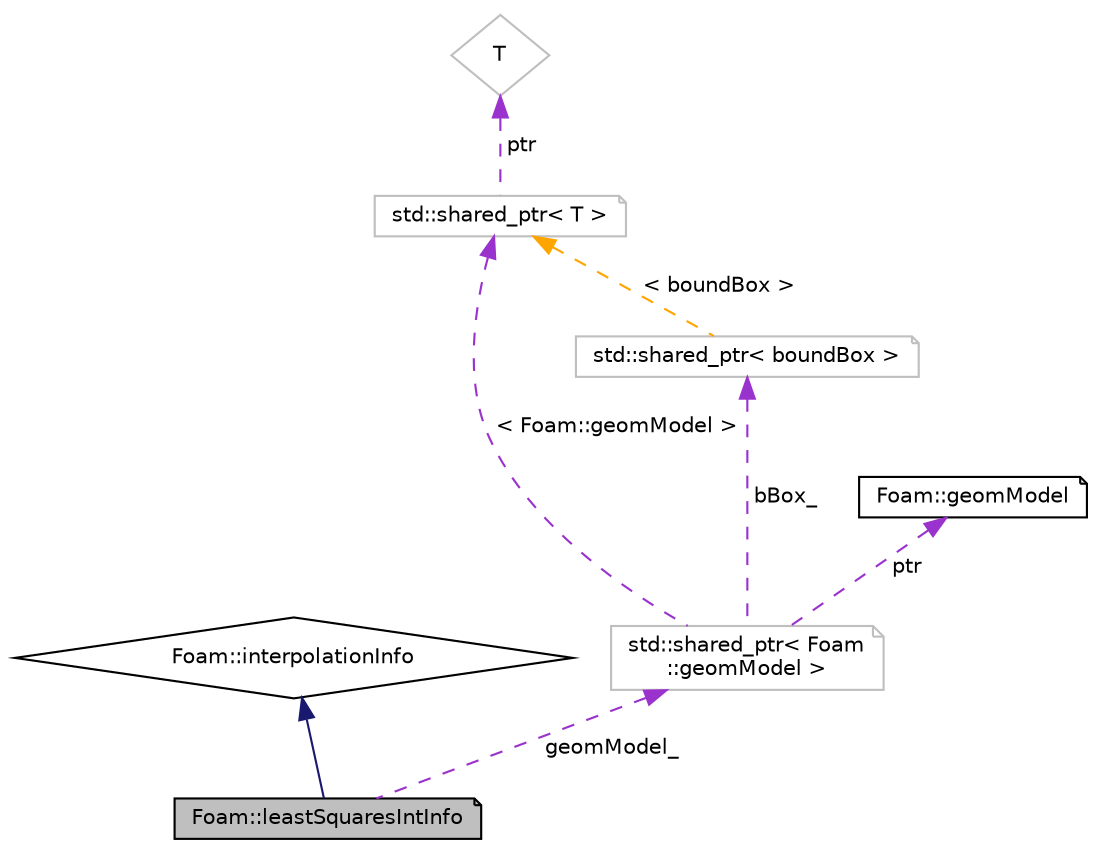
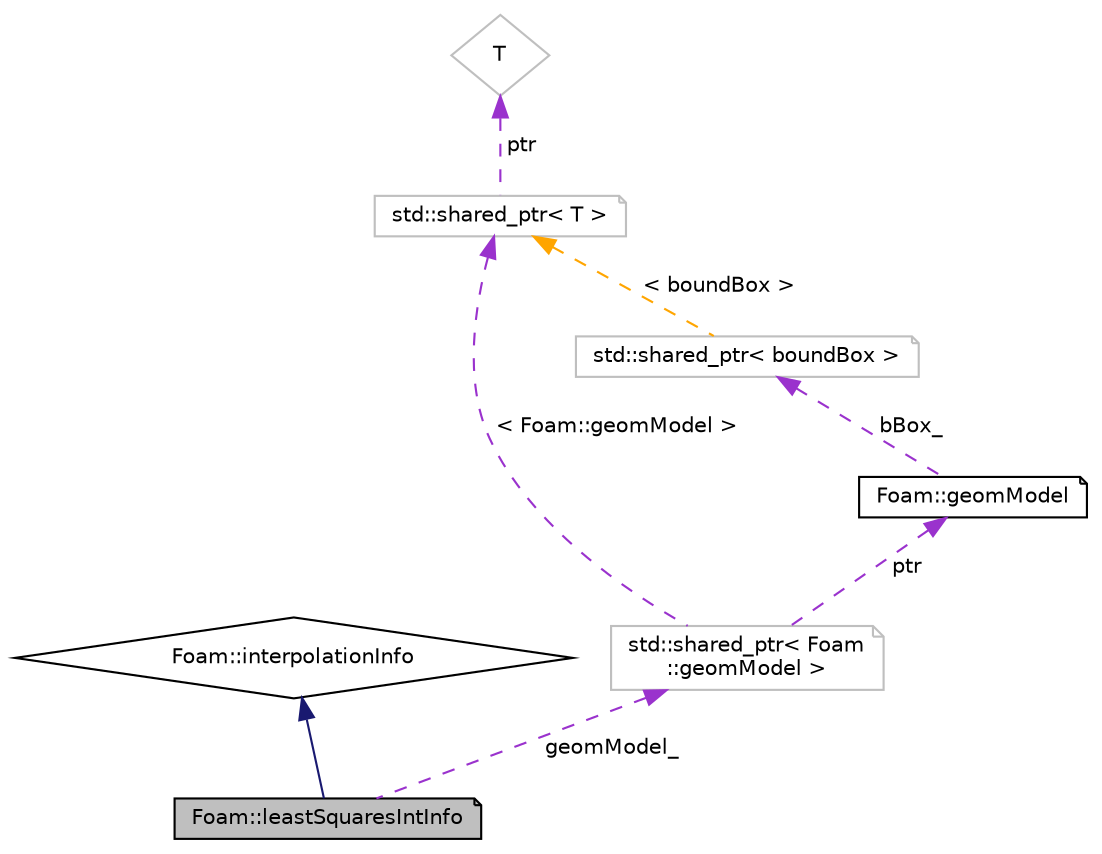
edge "std::shared_ptr< Foam ::geomModel >" -> "std::shared_ptr< boundBox >": now "Foam::geomModel" -> "std::shared_ptr< boundBox >"
